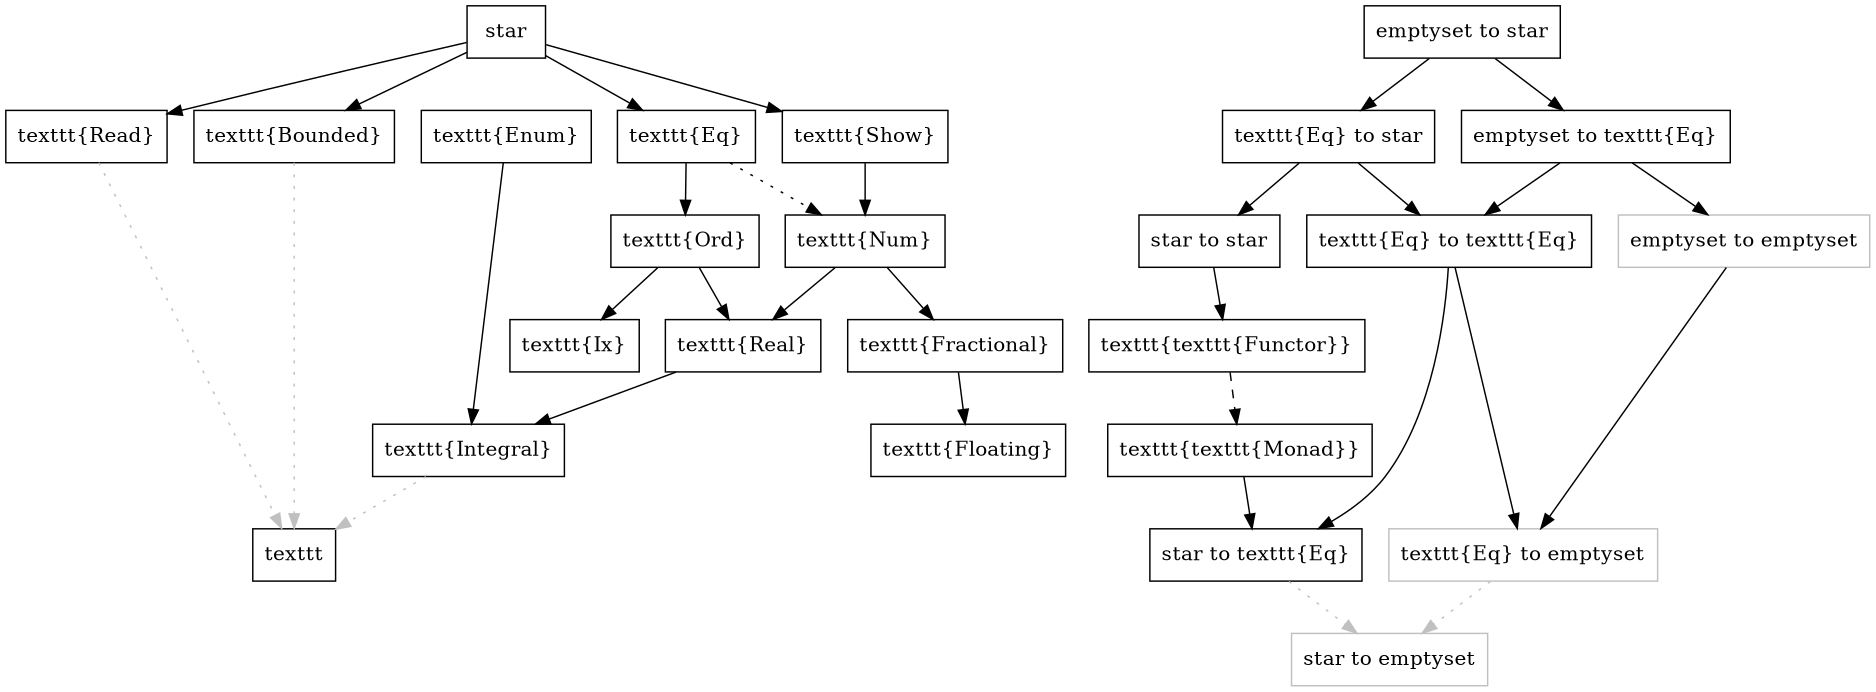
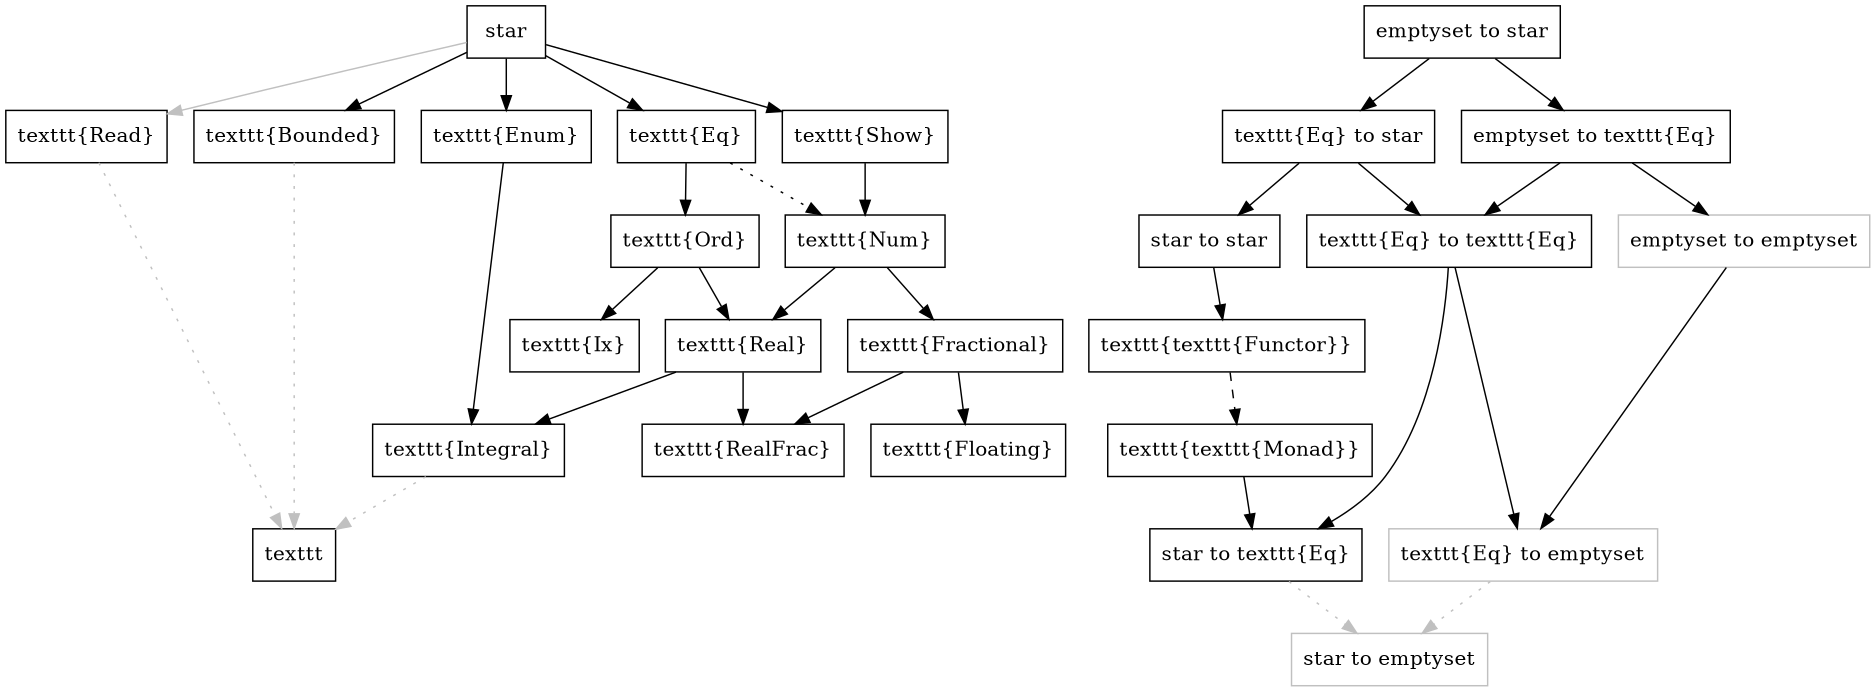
edge "star" -> "texttt{Read}": color black -> gray
edge "star" -> "texttt{Enum}": added
node "texttt{RealFrac}": added
